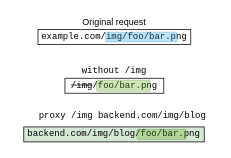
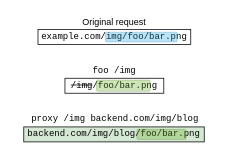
node "without /img": label "without /img" -> "foo /img"
node "proxy /img backend.com/img/blog": moved (123, 115) -> (115, 119)
